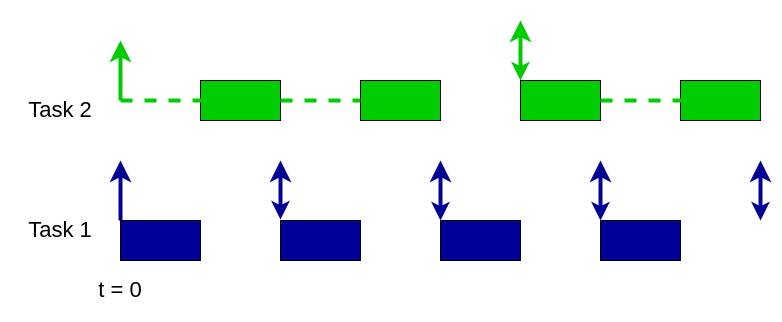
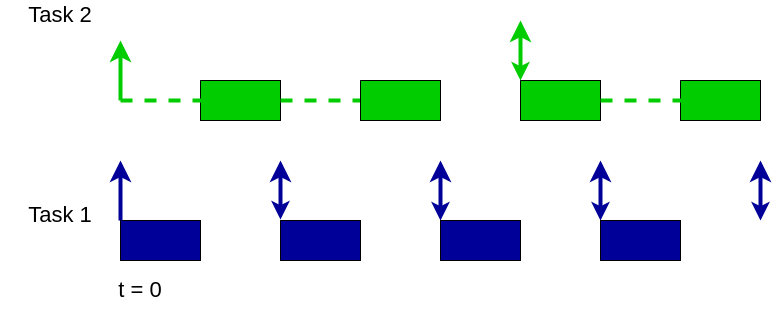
node "Task 2": moved (61, 111) -> (61, 16)
node "Task 1": moved (61, 231) -> (61, 216)
node "t = 0": moved (121, 291) -> (141, 291)
